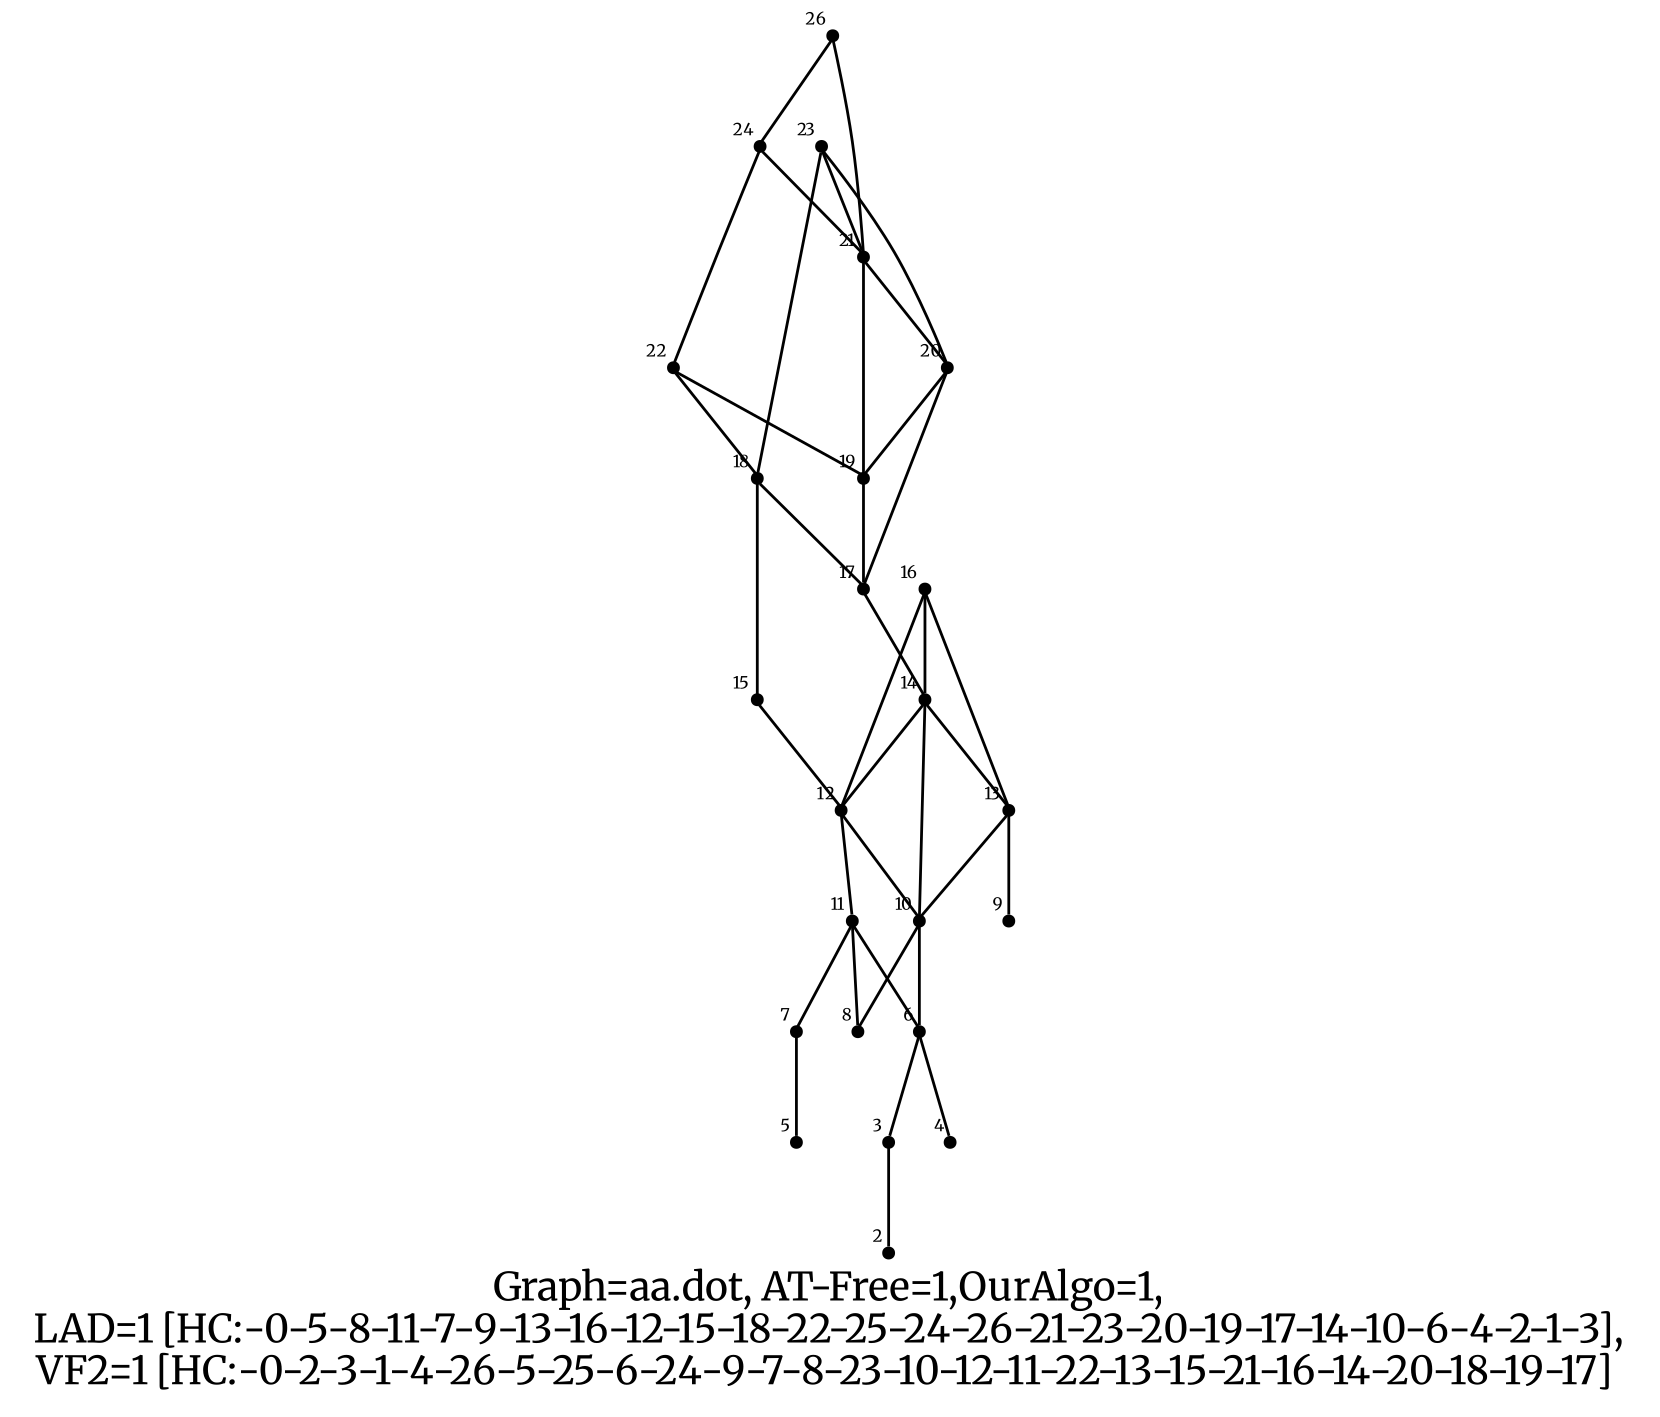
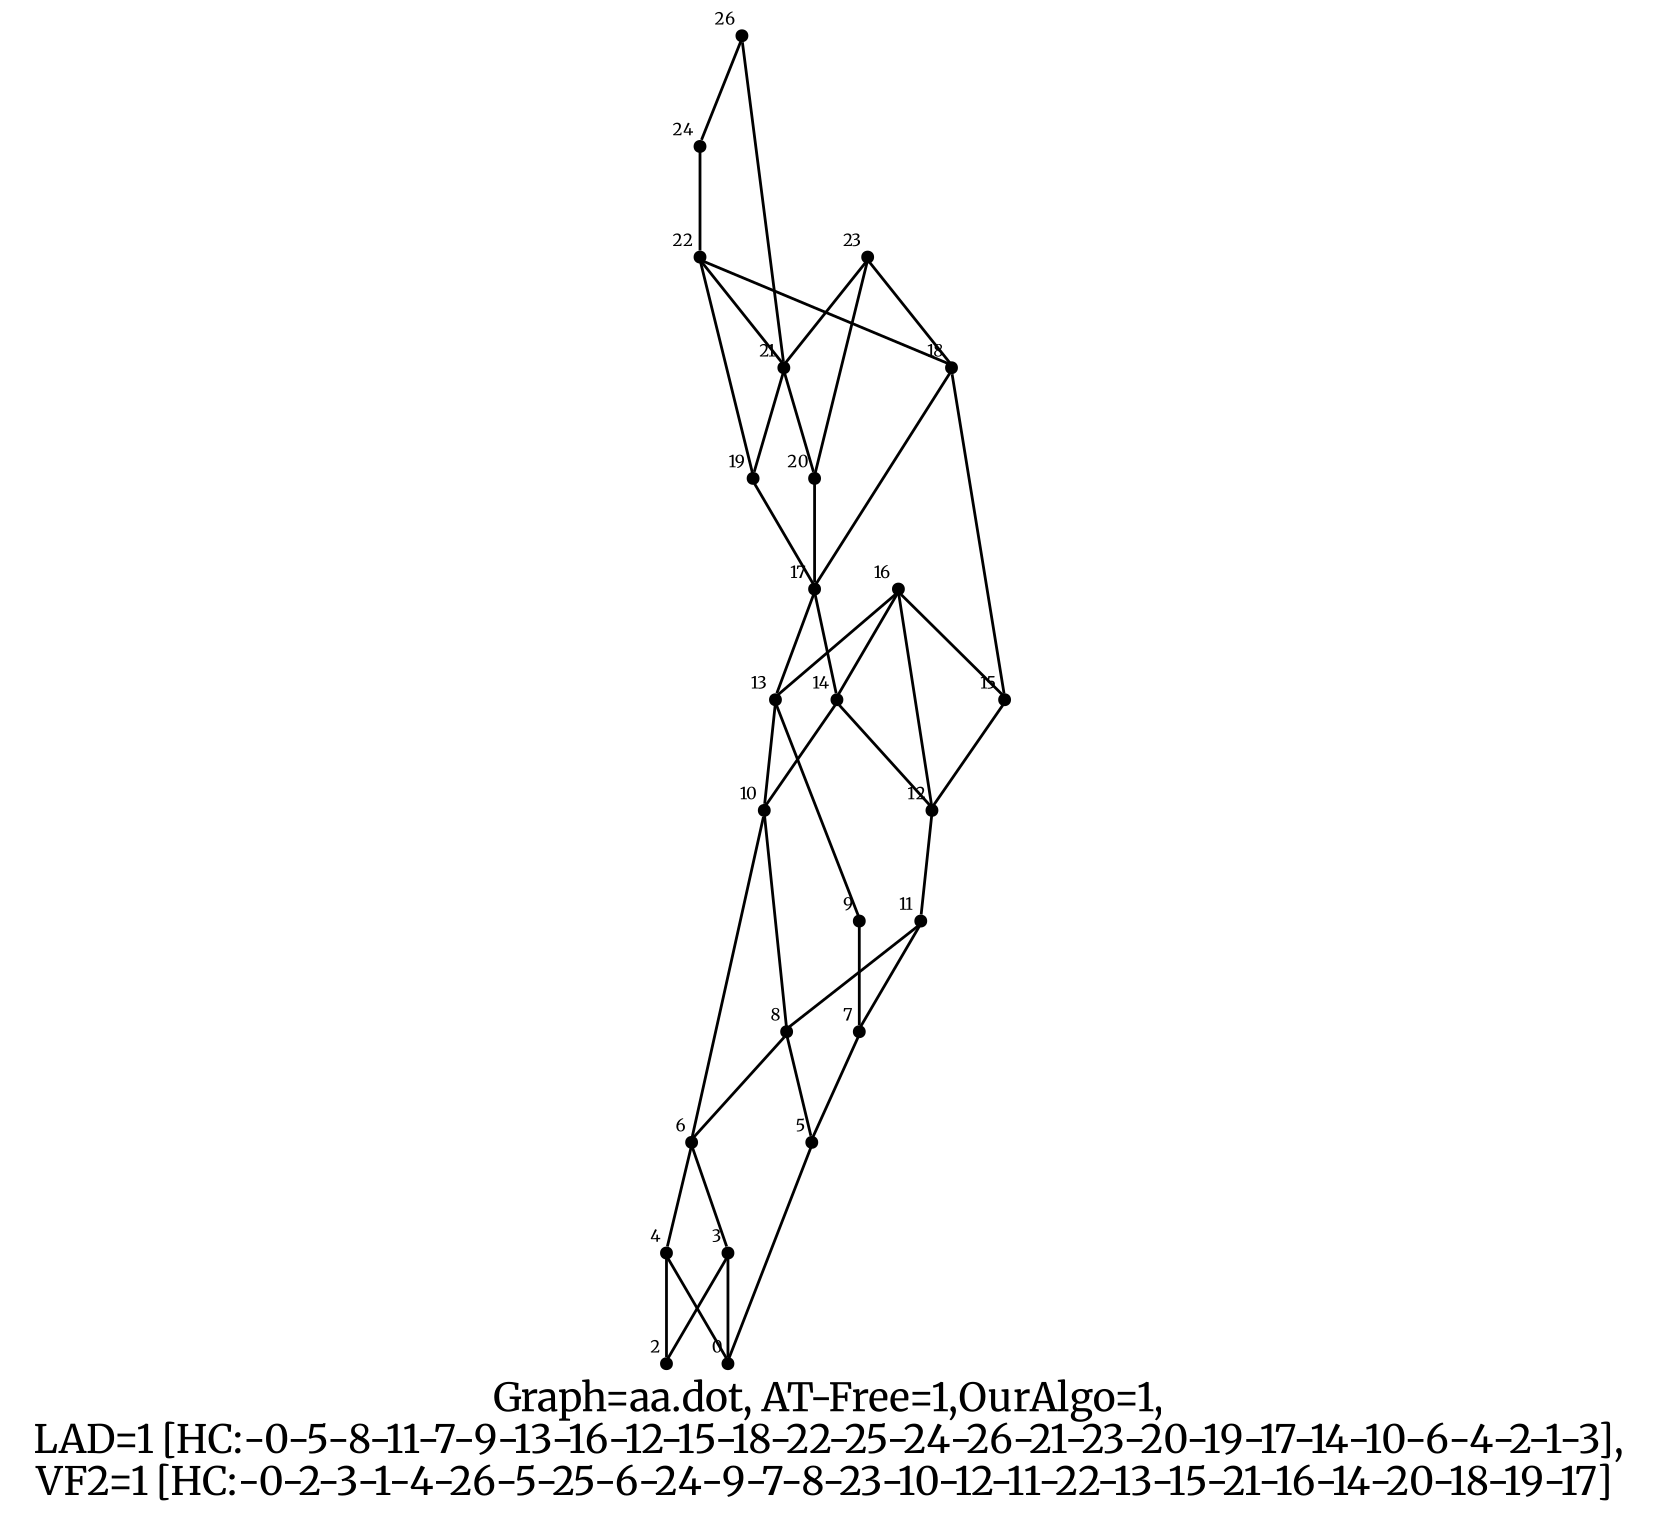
edge "24" -- "21": now "22" -- "21"
edge "20" -- "19": removed
edge "16" -- "15": added
edge "14" -- "13": now "17" -- "13"
edge "12" -- "10": removed
edge "11" -- "6": now "8" -- "6"
edge "9" -- "7": added
edge "8" -- "5": added
edge "4" -- "2": added
node "0": added
